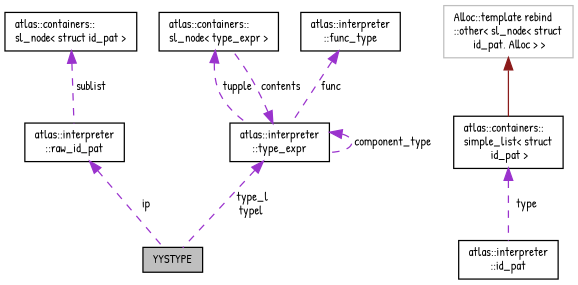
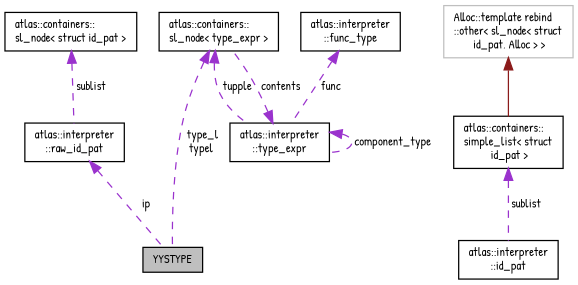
edge "atlas::interpreter ::id_pat" -> "atlas::containers:: simple_list< struct id_pat >": label " type" -> " sublist"
edge "YYSTYPE" -> "atlas::interpreter ::type_expr": now "YYSTYPE" -> "atlas::containers:: sl_node< type_expr >"
